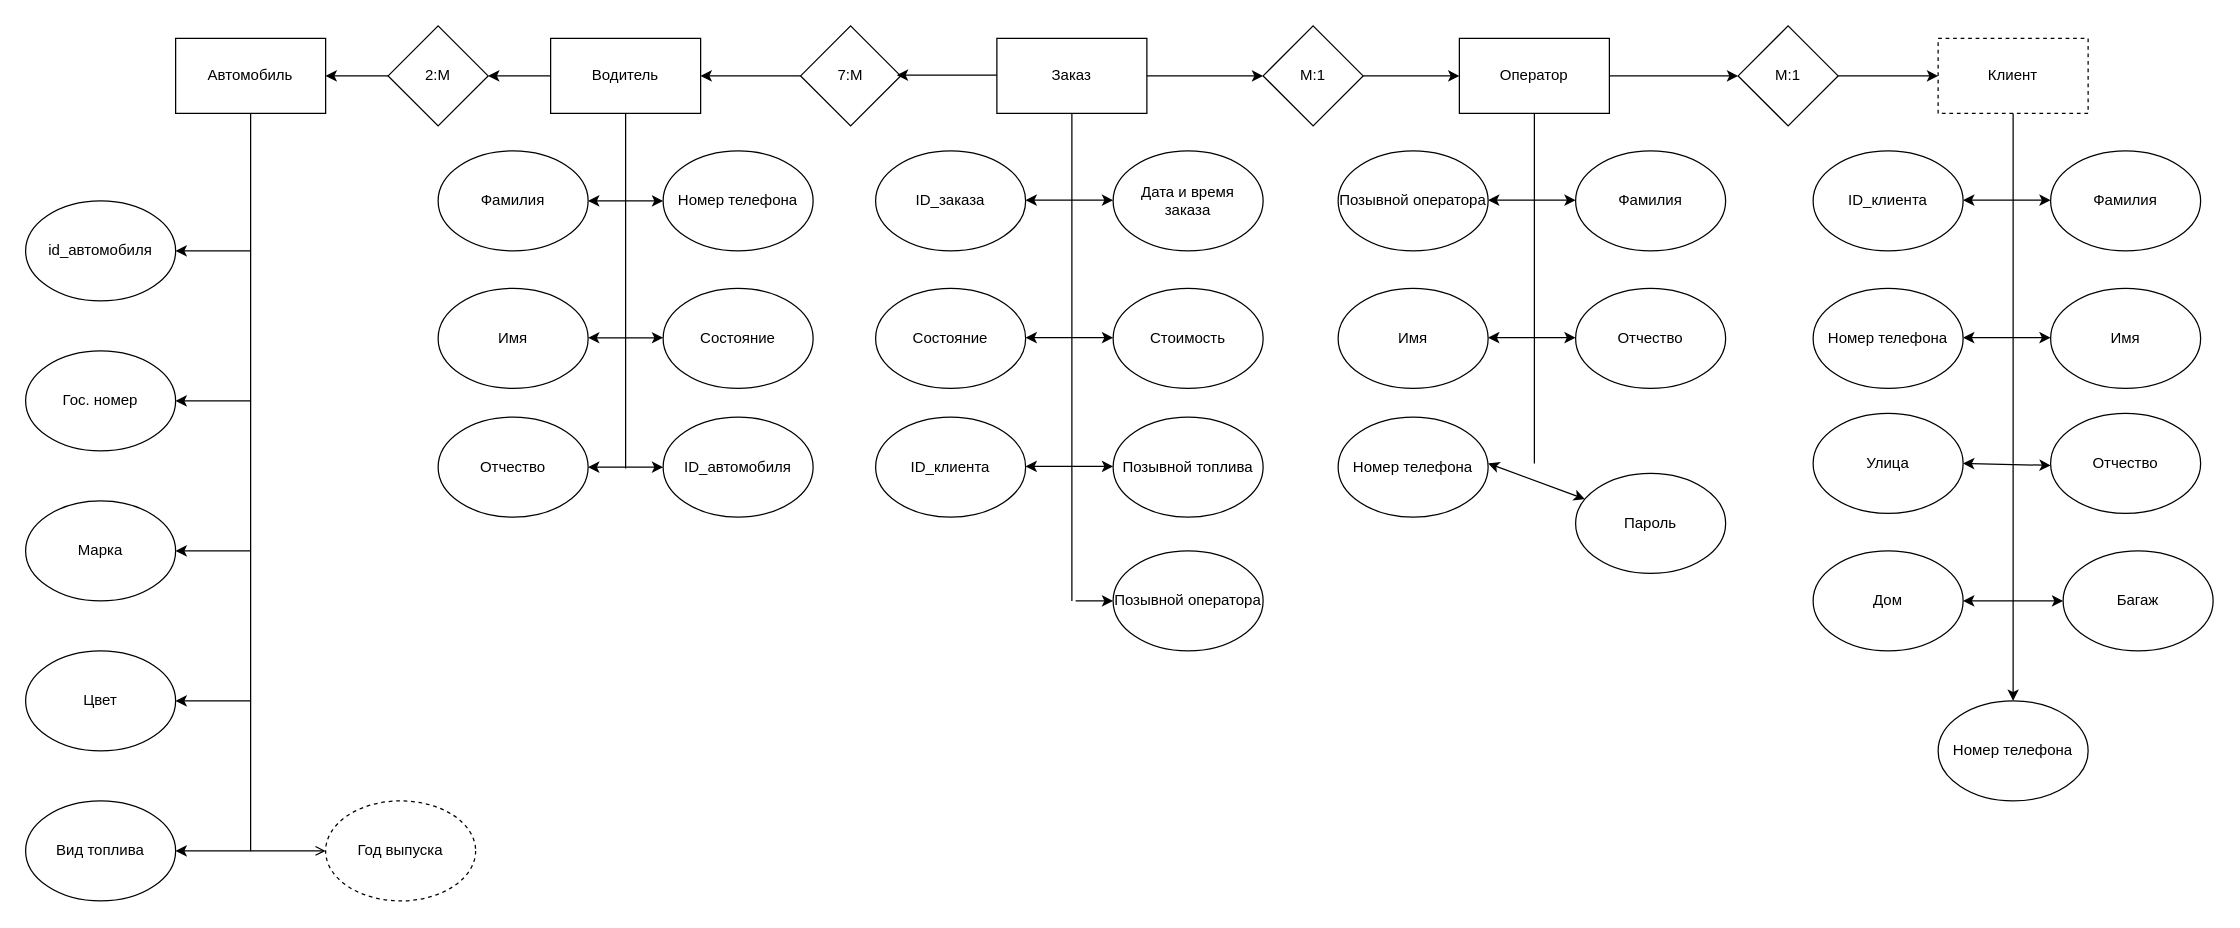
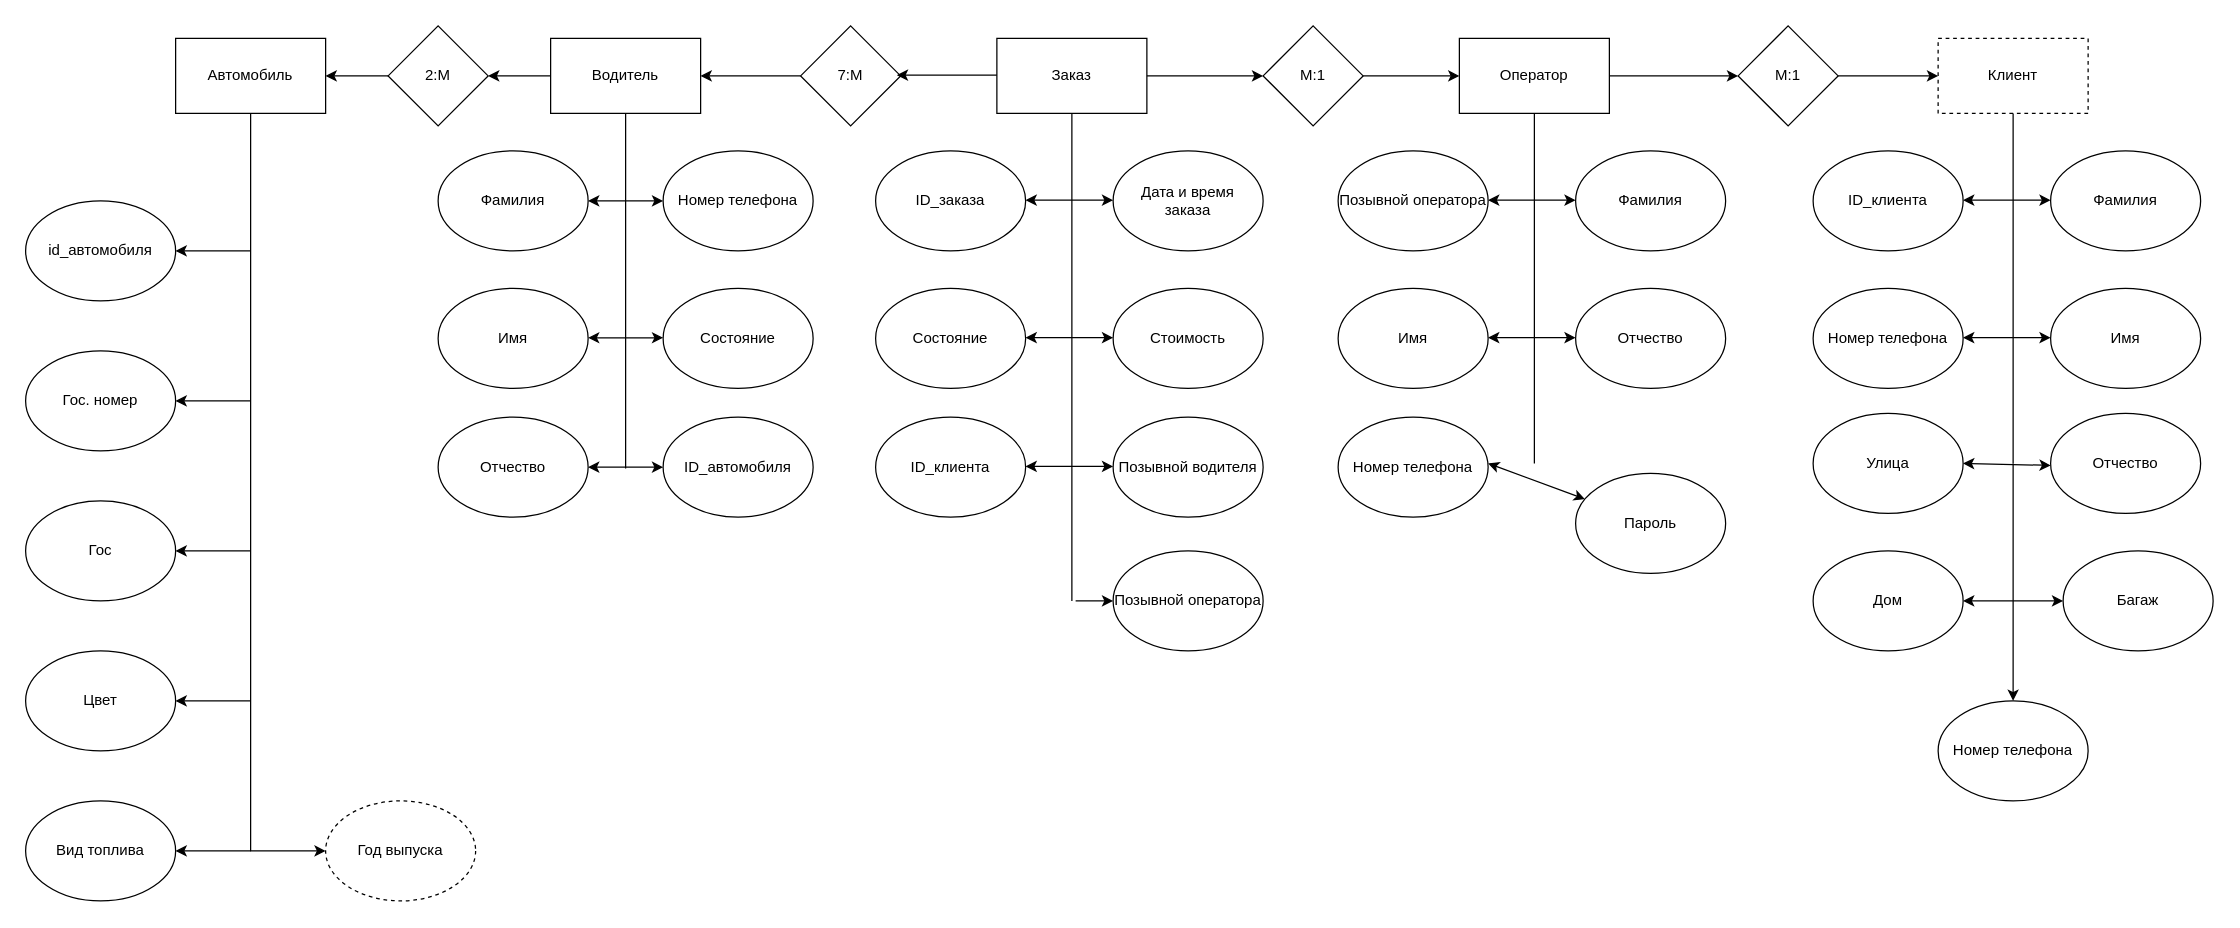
node "Позывной топлива": label "Позывной топлива" -> "Позывной водителя"
node "Марка": label "Марка" -> "Гос"
edge "Автомобиль" -> "Год выпуска": arrowhead open -> classic
